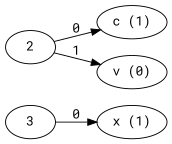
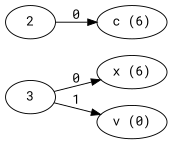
node "c (1)": label "c (1)" -> "c (6)"
edge "2" -> "v (0)": now "3" -> "v (0)"
node "x (1)": label "x (1)" -> "x (6)"
